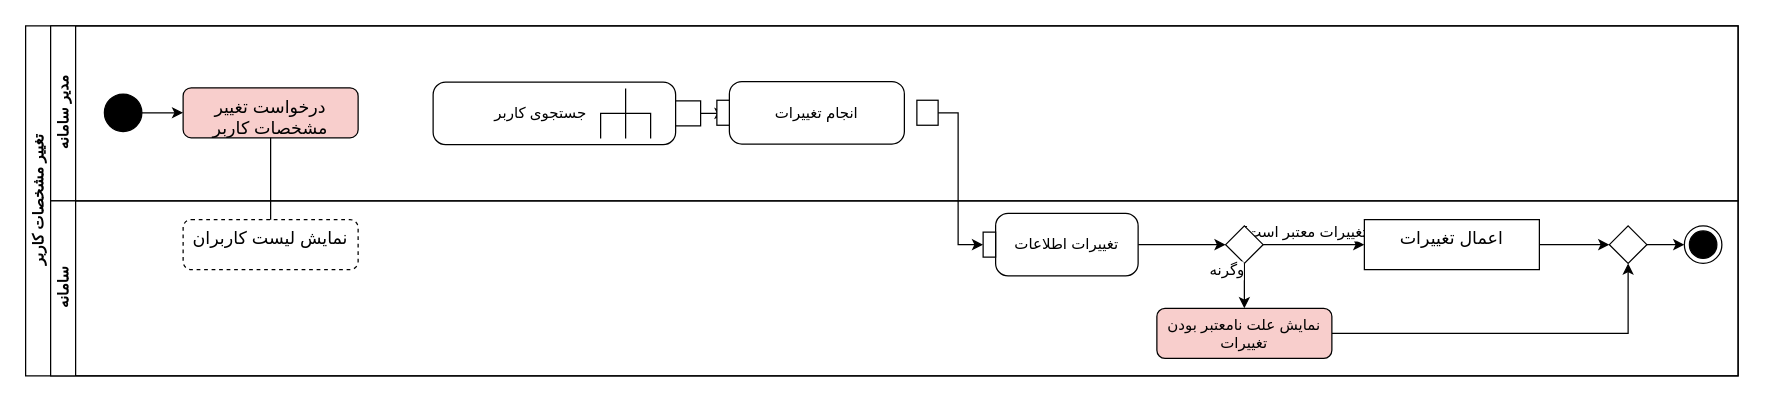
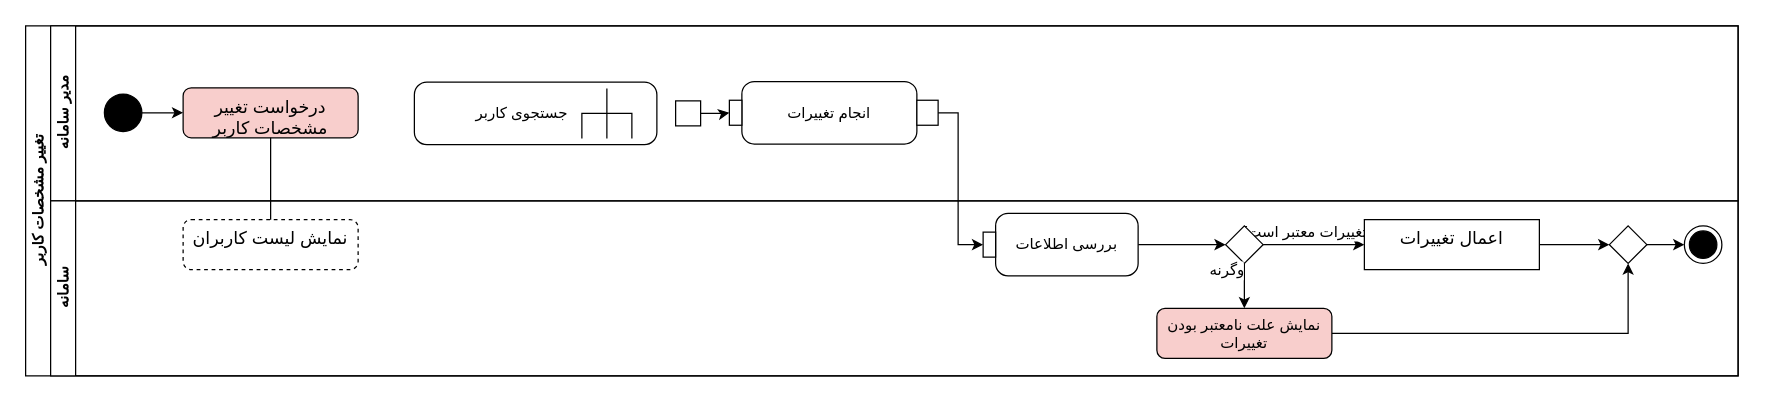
node "جستجوی کاربر": moved (554, 113) -> (536, 113)
node "انجام تغییرات": moved (811, 113) -> (823, 113)
node "تغییرات اطلاعات": label "تغییرات اطلاعات" -> "بررسی اطلاعات"
